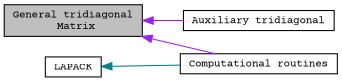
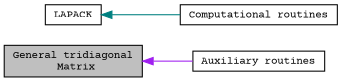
node "Auxiliary tridiagonal": label "Auxiliary tridiagonal" -> "Auxiliary routines"
edge "Computational routines" -> "General tridiagonal Matrix": removed
